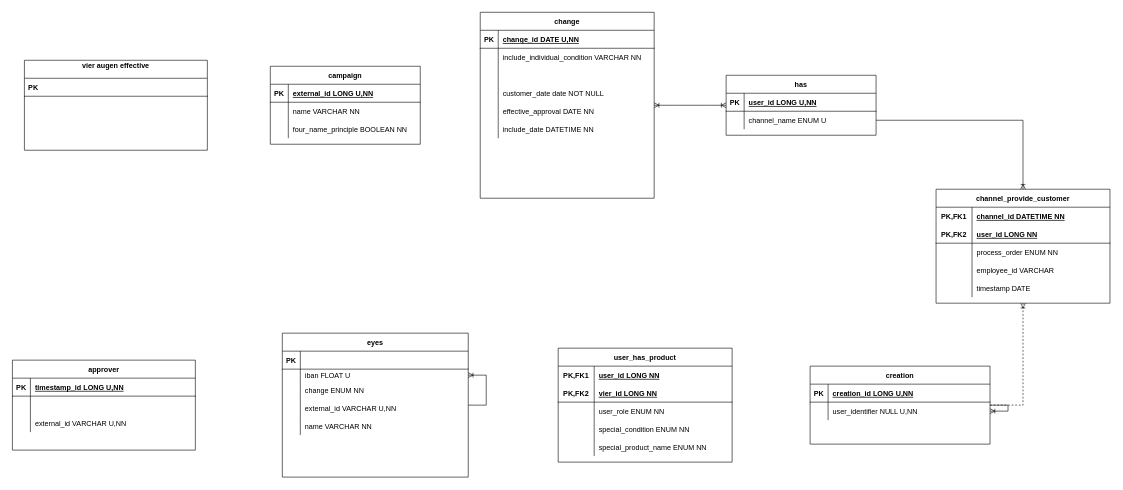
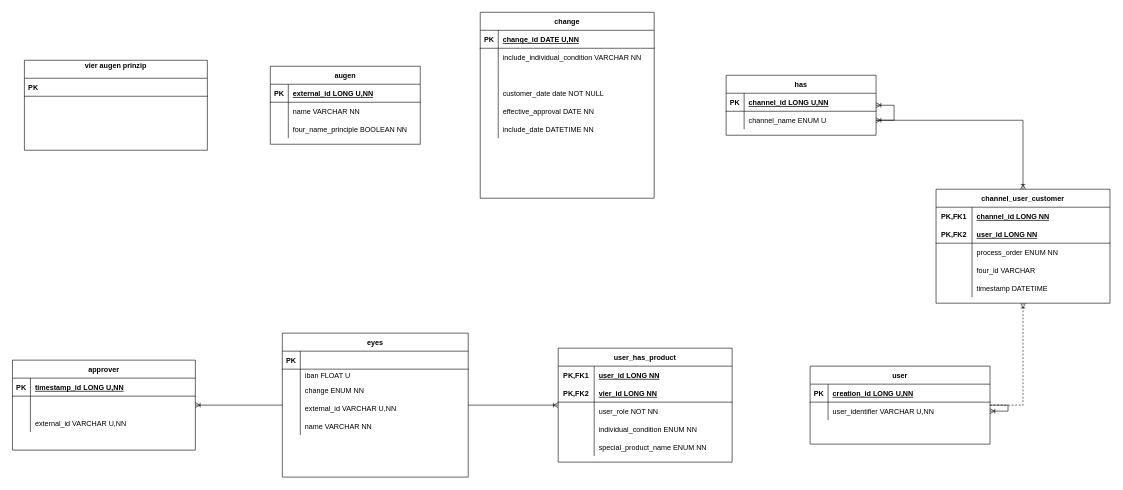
node "vier augen effective": label "vier augen effective" -> "vier augen prinzip"
node "campaign": label "campaign" -> "augen"
node "user_id LONG U,NN": label "user_id LONG U,NN" -> "channel_id LONG U,NN"
edge "change" -- "has": now "channel_name ENUM U" -- "has"
node "channel_provide_customer": label "channel_provide_customer" -> "channel_user_customer"
node "channel_id DATETIME NN": label "channel_id DATETIME NN" -> "channel_id LONG NN"
node "employee_id VARCHAR": label "employee_id VARCHAR" -> "four_id VARCHAR"
node "timestamp DATE": label "timestamp DATE" -> "timestamp DATETIME"
node "creation": label "creation" -> "user"
edge "eyes" -> "iban FLOAT U": now "eyes" -> "approver"
edge "eyes" -> "user_has_product": added
node "user_role ENUM NN": label "user_role ENUM NN" -> "user_role NOT NN"
node "user_identifier NULL U,NN": label "user_identifier NULL U,NN" -> "user_identifier VARCHAR U,NN"
node "special_condition ENUM NN": label "special_condition ENUM NN" -> "individual_condition ENUM NN"
